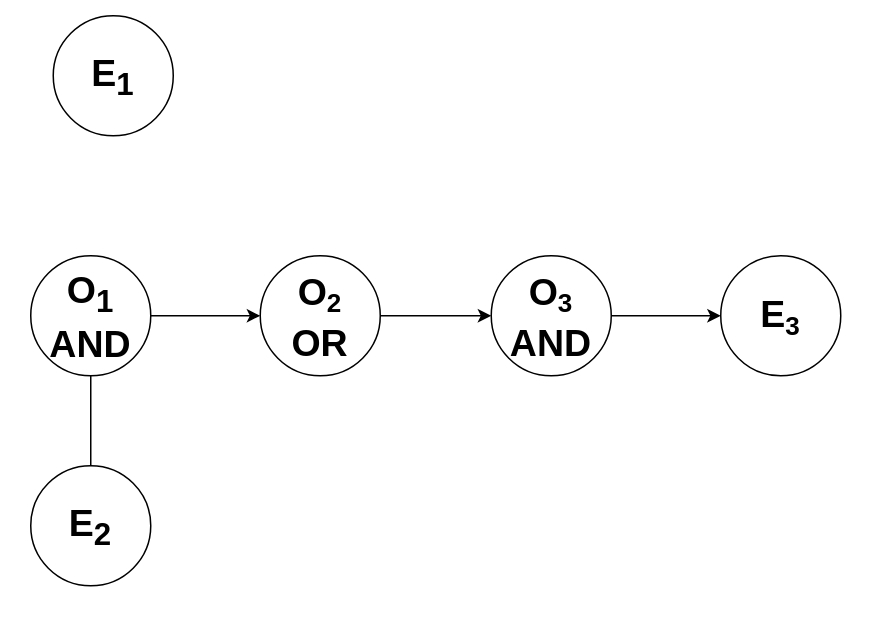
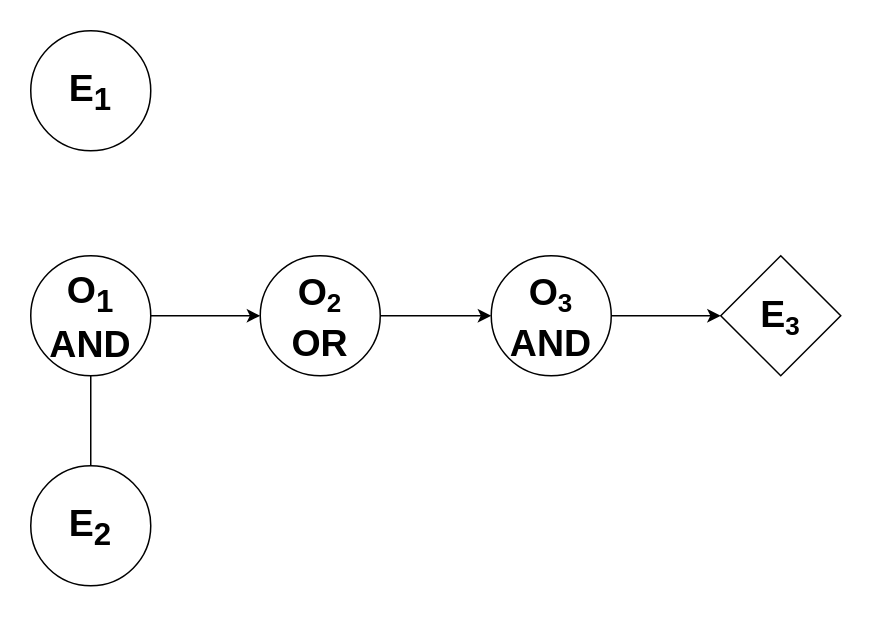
node "E1": moved (113, 76) -> (91, 91)
node "E3": shape ellipse -> diamond
